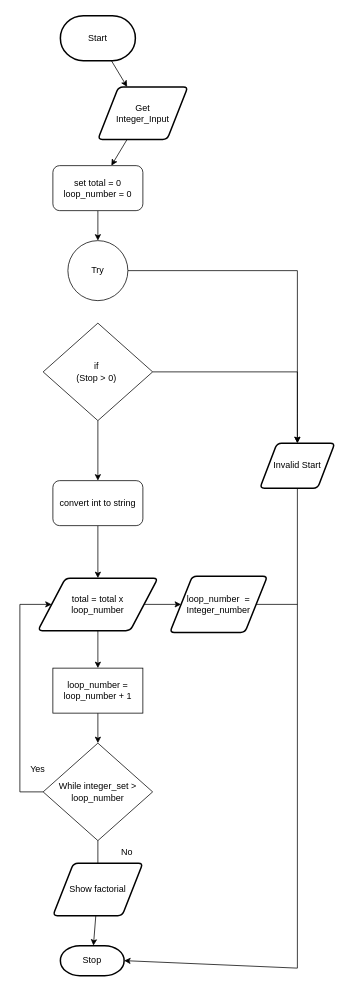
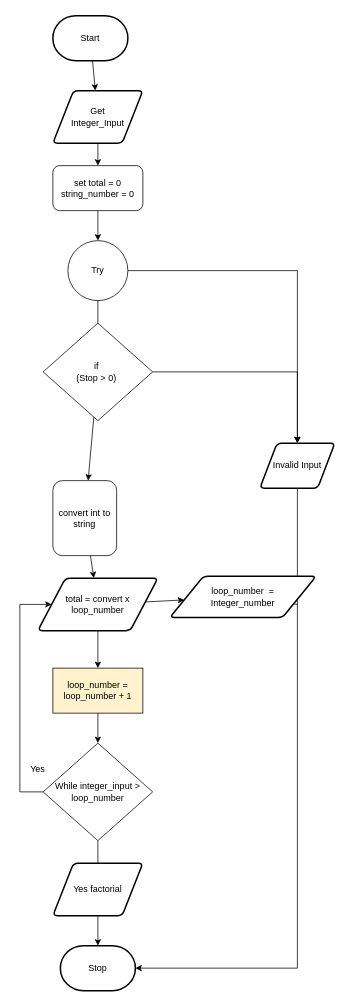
node "Start": moved (98, 38) -> (90, 38)
node "Get Integer_Input": moved (143, 113) -> (98, 117)
node "set total = 0 loop_number = 0": label "set total = 0 loop_number = 0" -> "set total = 0 string_number = 0"
edge "Try" -- "if (Stop > 0)": added
node "Invalid Start": label "Invalid Start" -> "Invalid Input"
node "convert int to string": size 90x45 -> 64x75
node "total = total x loop_number": label "total = total x loop_number" -> "total = convert x loop_number"
node "loop_number = Integer_number": size 98x56 -> 146x41
node "loop_number = loop_number + 1": fillcolor #ffffff -> #fff2cc
node "While integer_set > loop_number": label "While integer_set > loop_number" -> "While integer_input > loop_number"
node "No": removed
node "Show factorial": label "Show factorial" -> "Yes factorial"
node "Stop": size 64x30 -> 75x45
